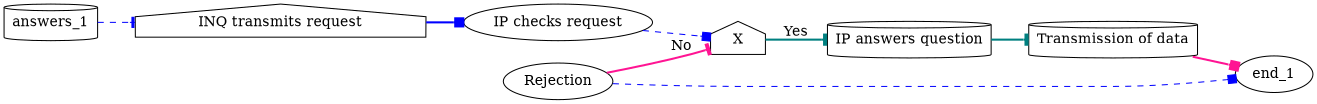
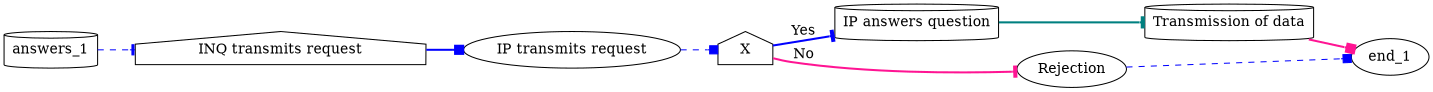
node "IP checks request": label "IP checks request" -> "IP transmits request"
edge "X" -> "IP answers question": color teal -> blue
edge "Rejection" -> "X": reversed
